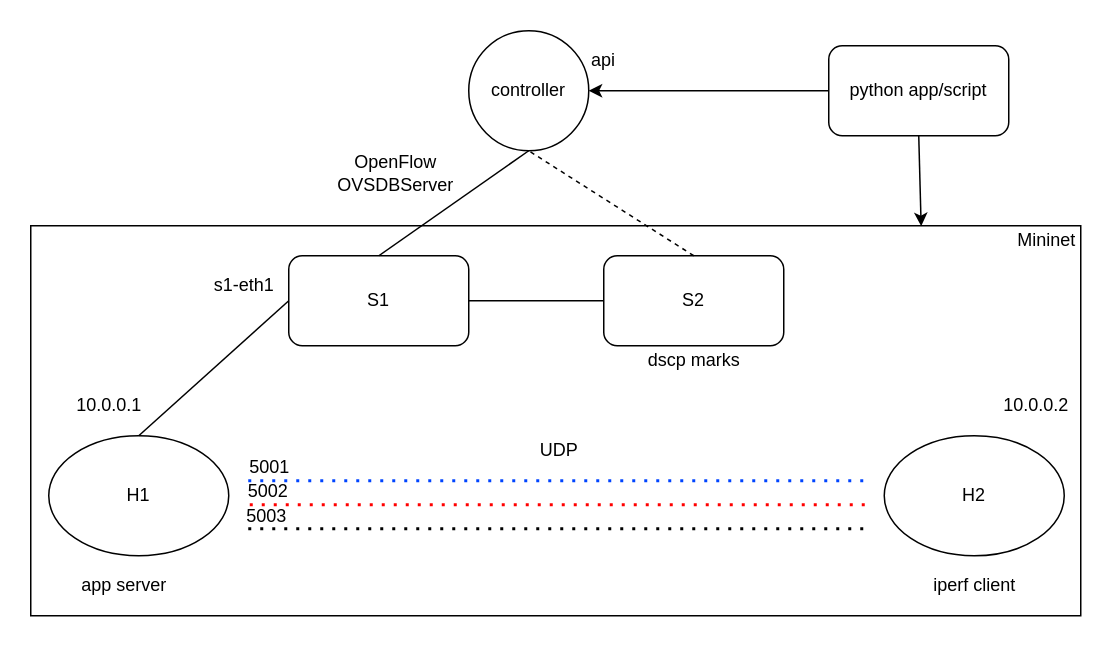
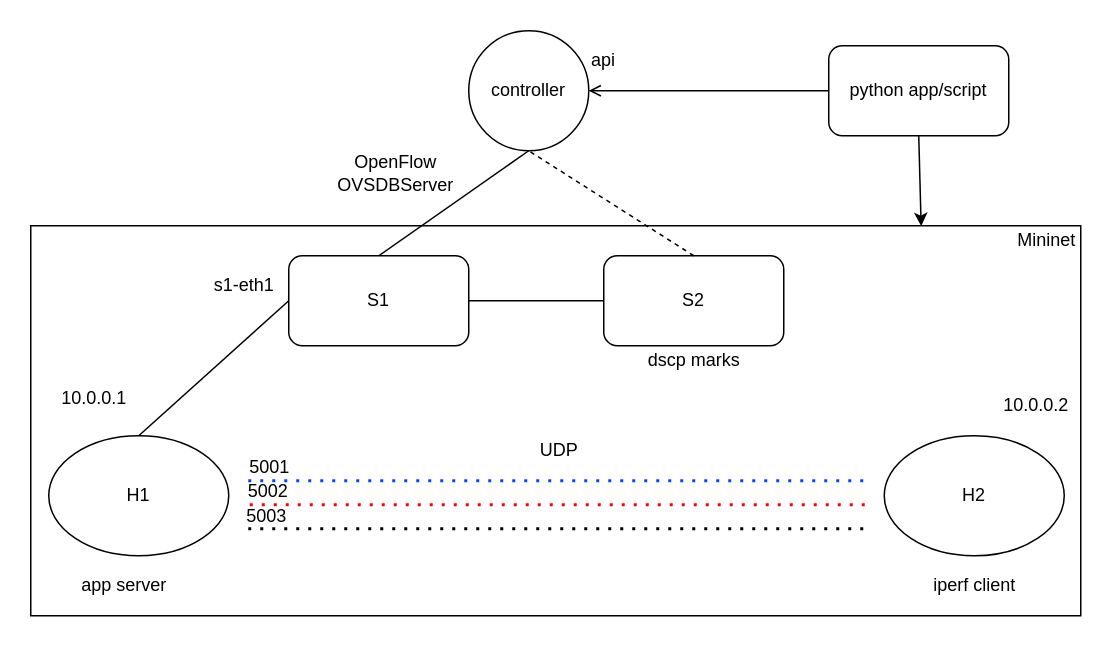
edge "python app/script" -> "controller": arrowhead classic -> open
node "10.0.0.1": moved (109, 406) -> (94, 398)
